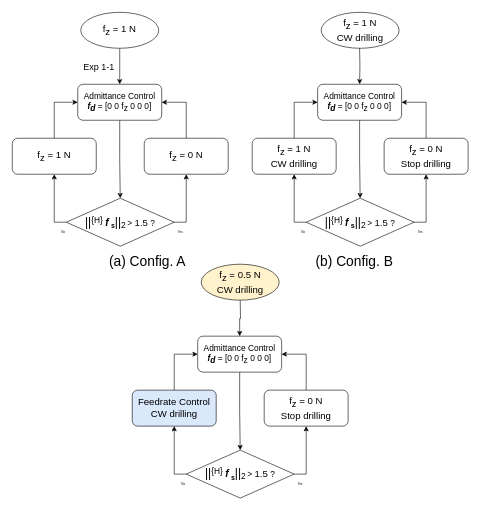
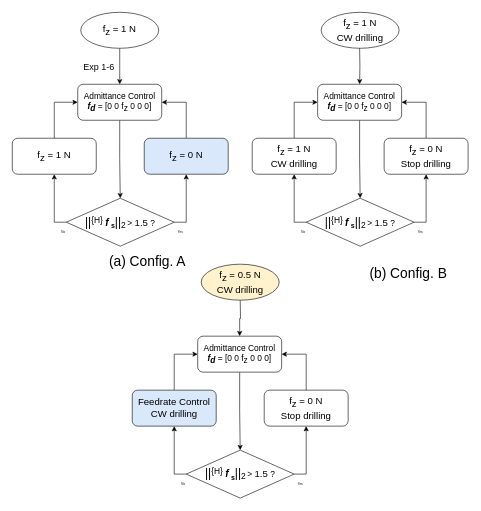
node "Exp 1-1": label "Exp 1-1" -> "Exp 1-6"
node "fz = 0 N": fillcolor #ffffff -> #dae8fc
node "(b) Config. B": moved (354, 261) -> (408, 273)
